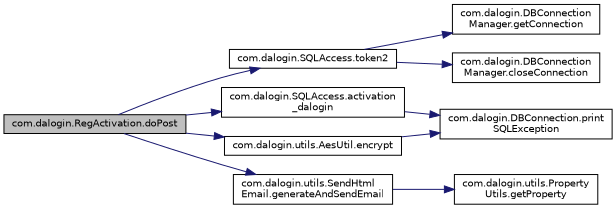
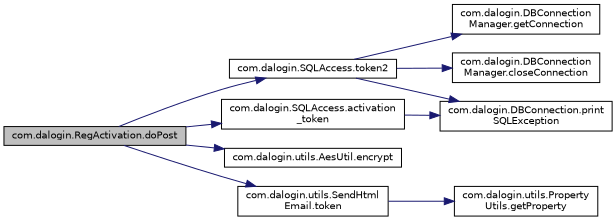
node "com.dalogin.SQLAccess.activation _dalogin": label "com.dalogin.SQLAccess.activation _dalogin" -> "com.dalogin.SQLAccess.activation _token"
edge "com.dalogin.utils.AesUtil.encrypt" -> "com.dalogin.DBConnection.print SQLException": now "com.dalogin.SQLAccess.token2" -> "com.dalogin.DBConnection.print SQLException"
node "com.dalogin.utils.SendHtml Email.generateAndSendEmail": label "com.dalogin.utils.SendHtml Email.generateAndSendEmail" -> "com.dalogin.utils.SendHtml Email.token"
